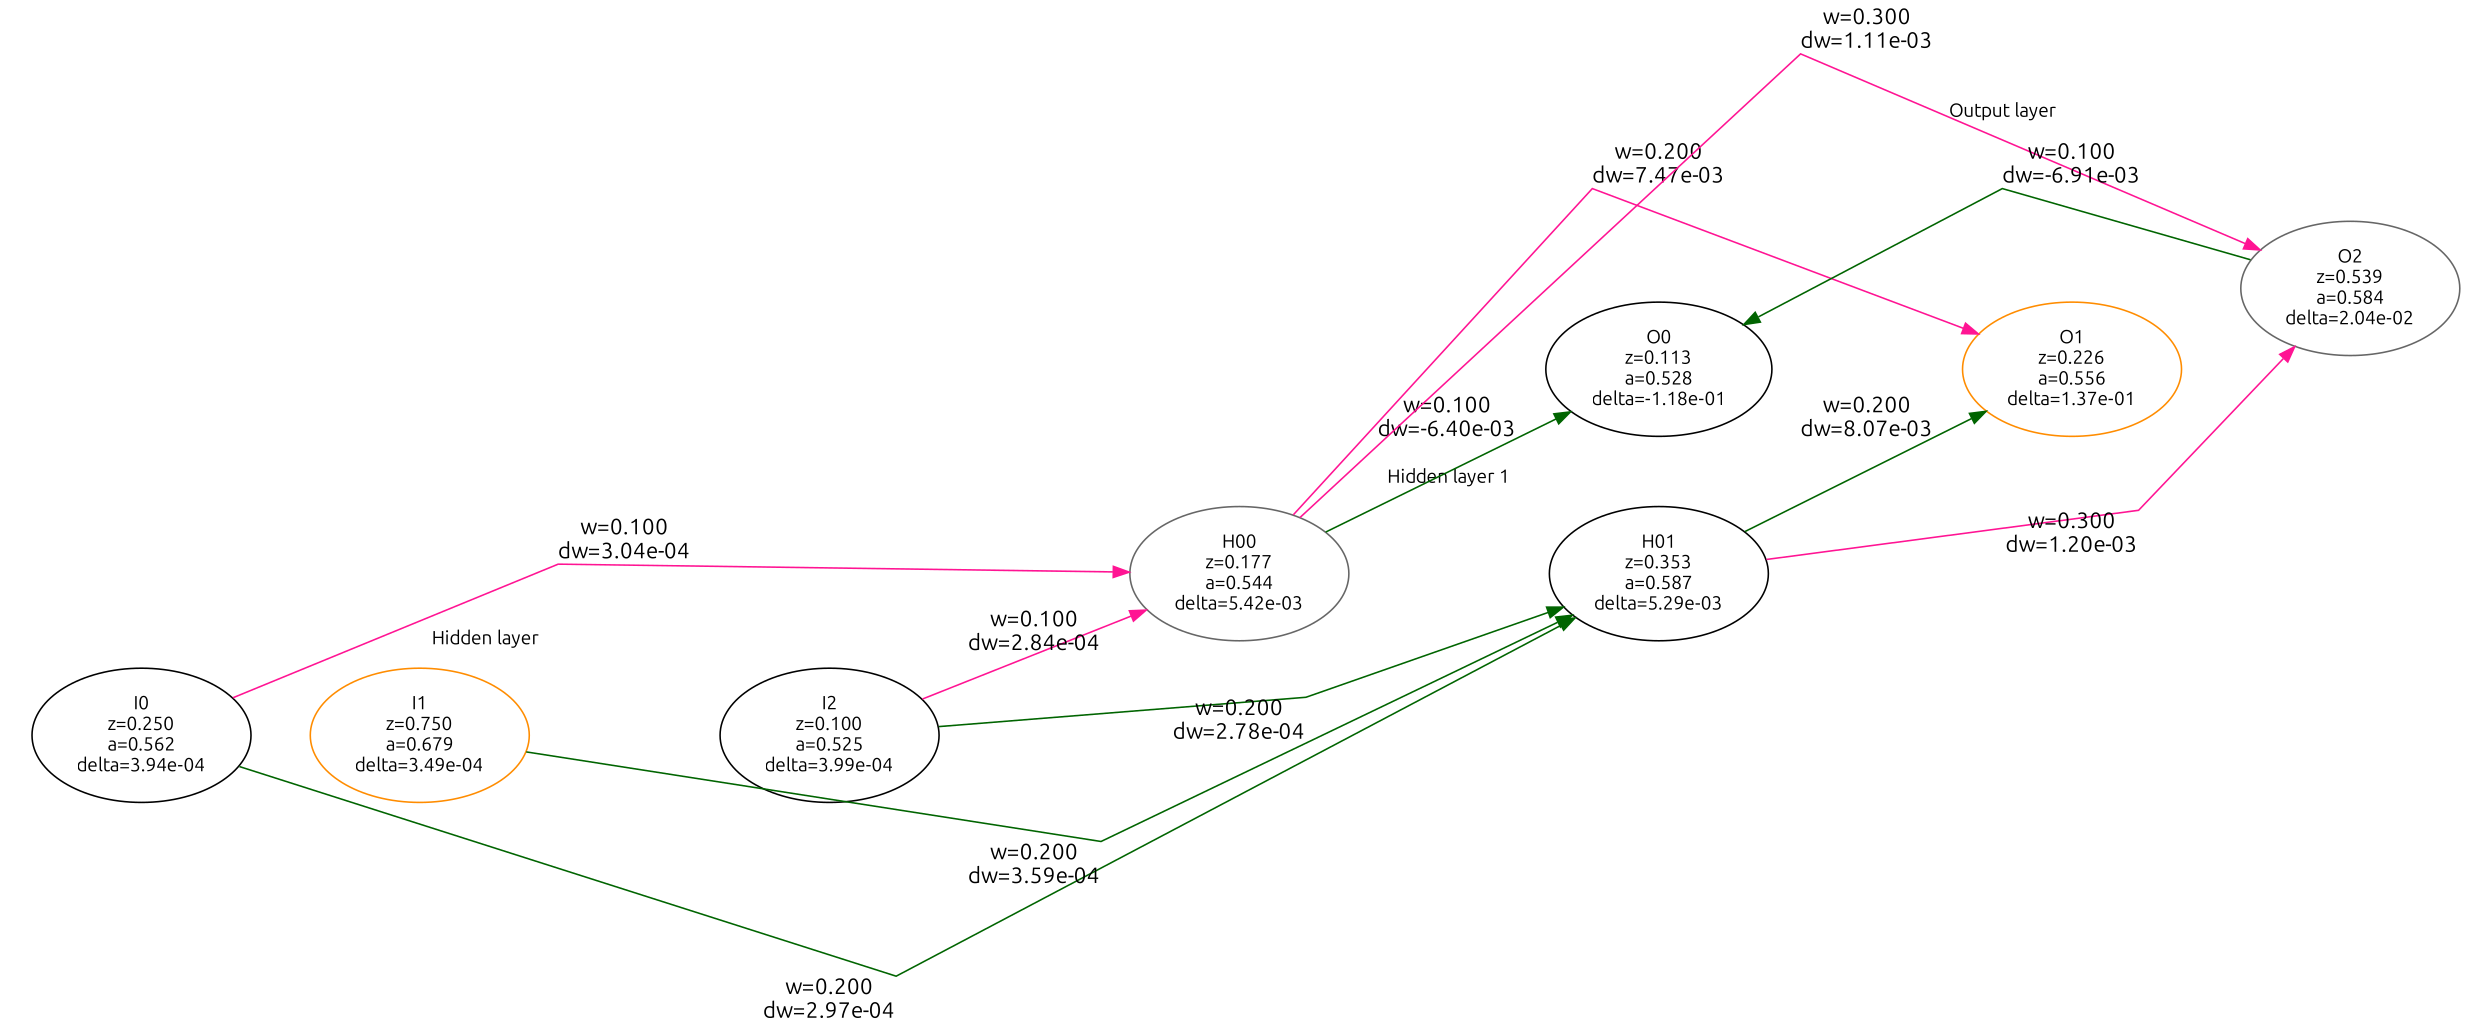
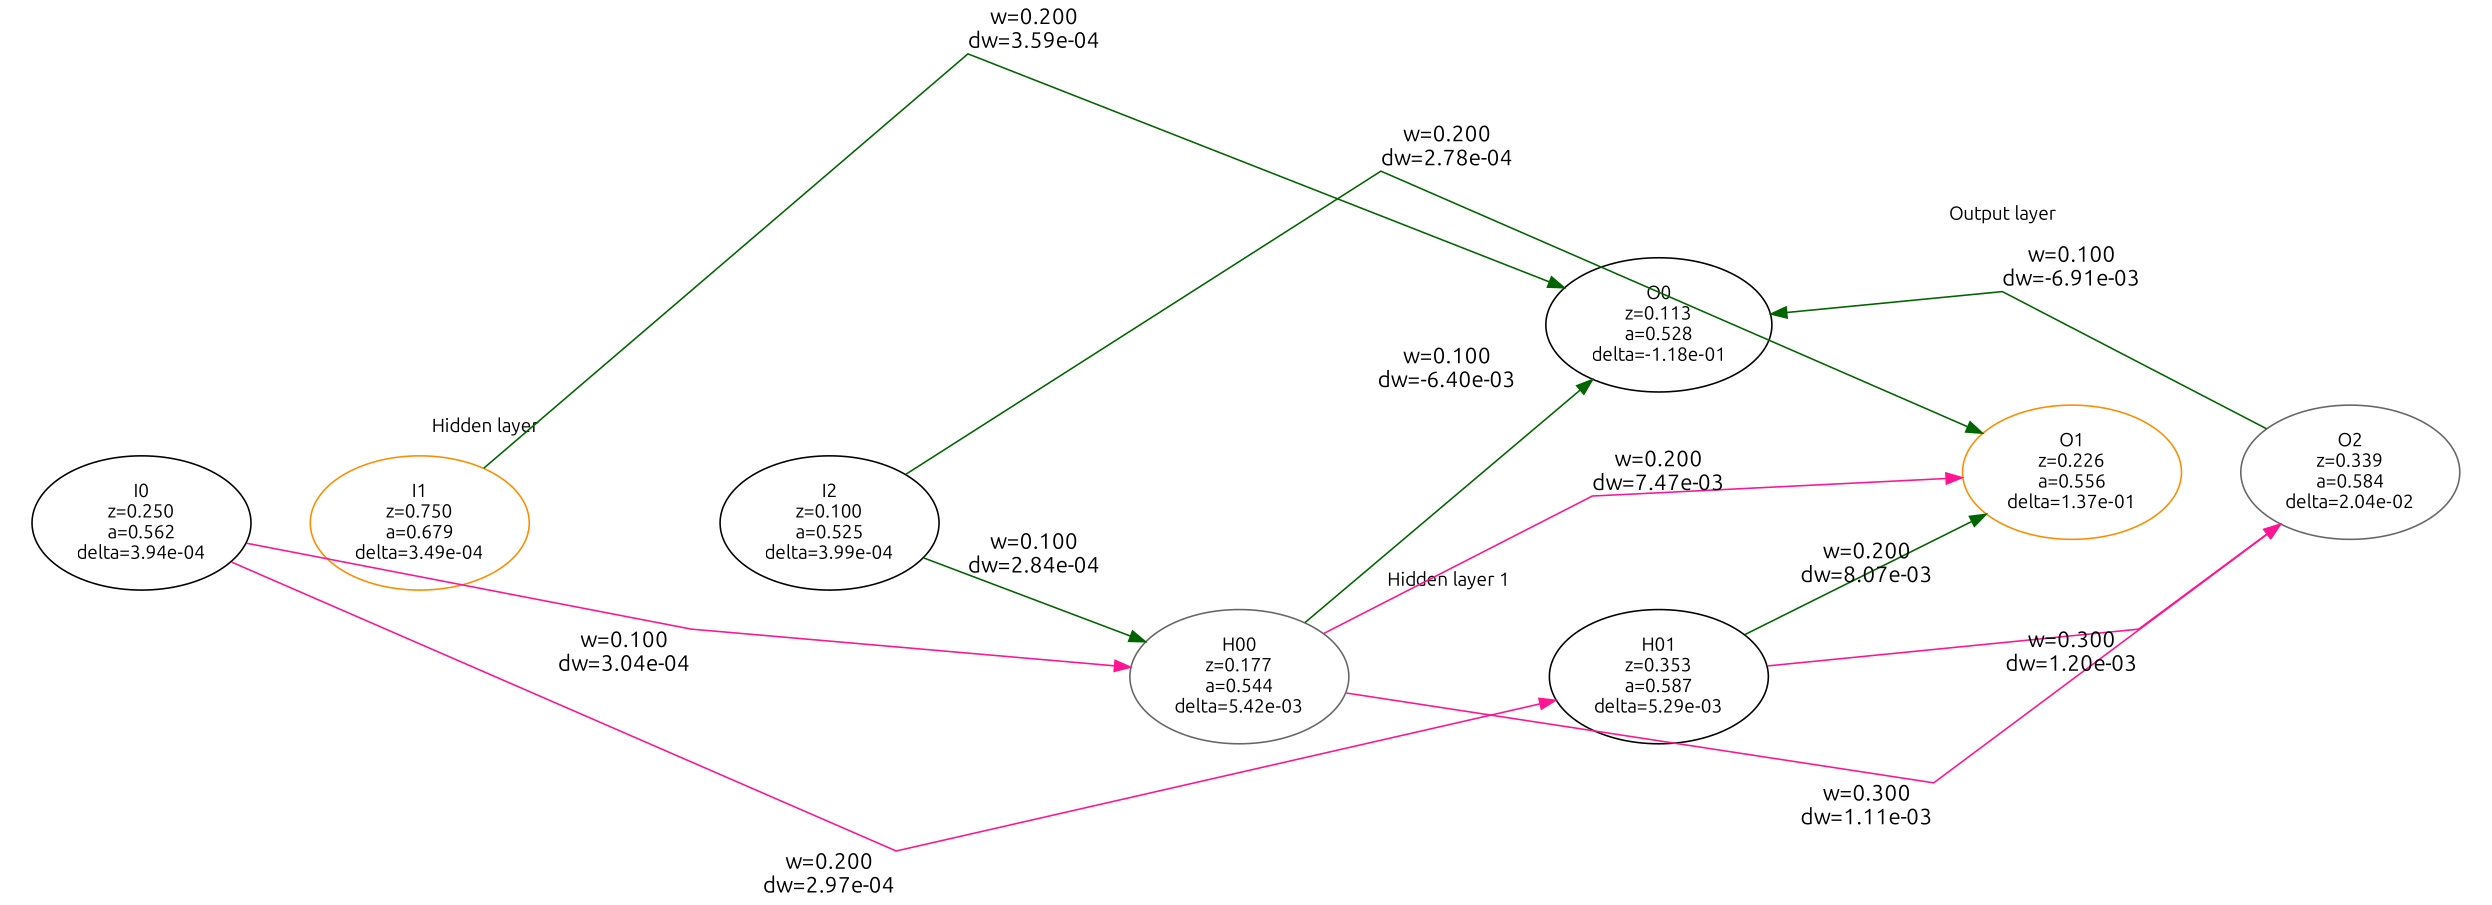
node "O2 z=0.539 a=0.584 delta=2.04e-02": label "O2 z=0.539 a=0.584 delta=2.04e-02" -> "O2 z=0.339 a=0.584 delta=2.04e-02"
edge "I2 z=0.100 a=0.525 delta=3.99e-04" -> "H00 z=0.177 a=0.544 delta=5.42e-03": color deeppink -> darkgreen
edge "I2 z=0.100 a=0.525 delta=3.99e-04" -> "H01 z=0.353 a=0.587 delta=5.29e-03": now "I2 z=0.100 a=0.525 delta=3.99e-04" -> "O1 z=0.226 a=0.556 delta=1.37e-01"
edge "I1 z=0.750 a=0.679 delta=3.49e-04" -> "H01 z=0.353 a=0.587 delta=5.29e-03": now "I1 z=0.750 a=0.679 delta=3.49e-04" -> "O0 z=0.113 a=0.528 delta=-1.18e-01"
edge "I0 z=0.250 a=0.562 delta=3.94e-04" -> "H01 z=0.353 a=0.587 delta=5.29e-03": color darkgreen -> deeppink
